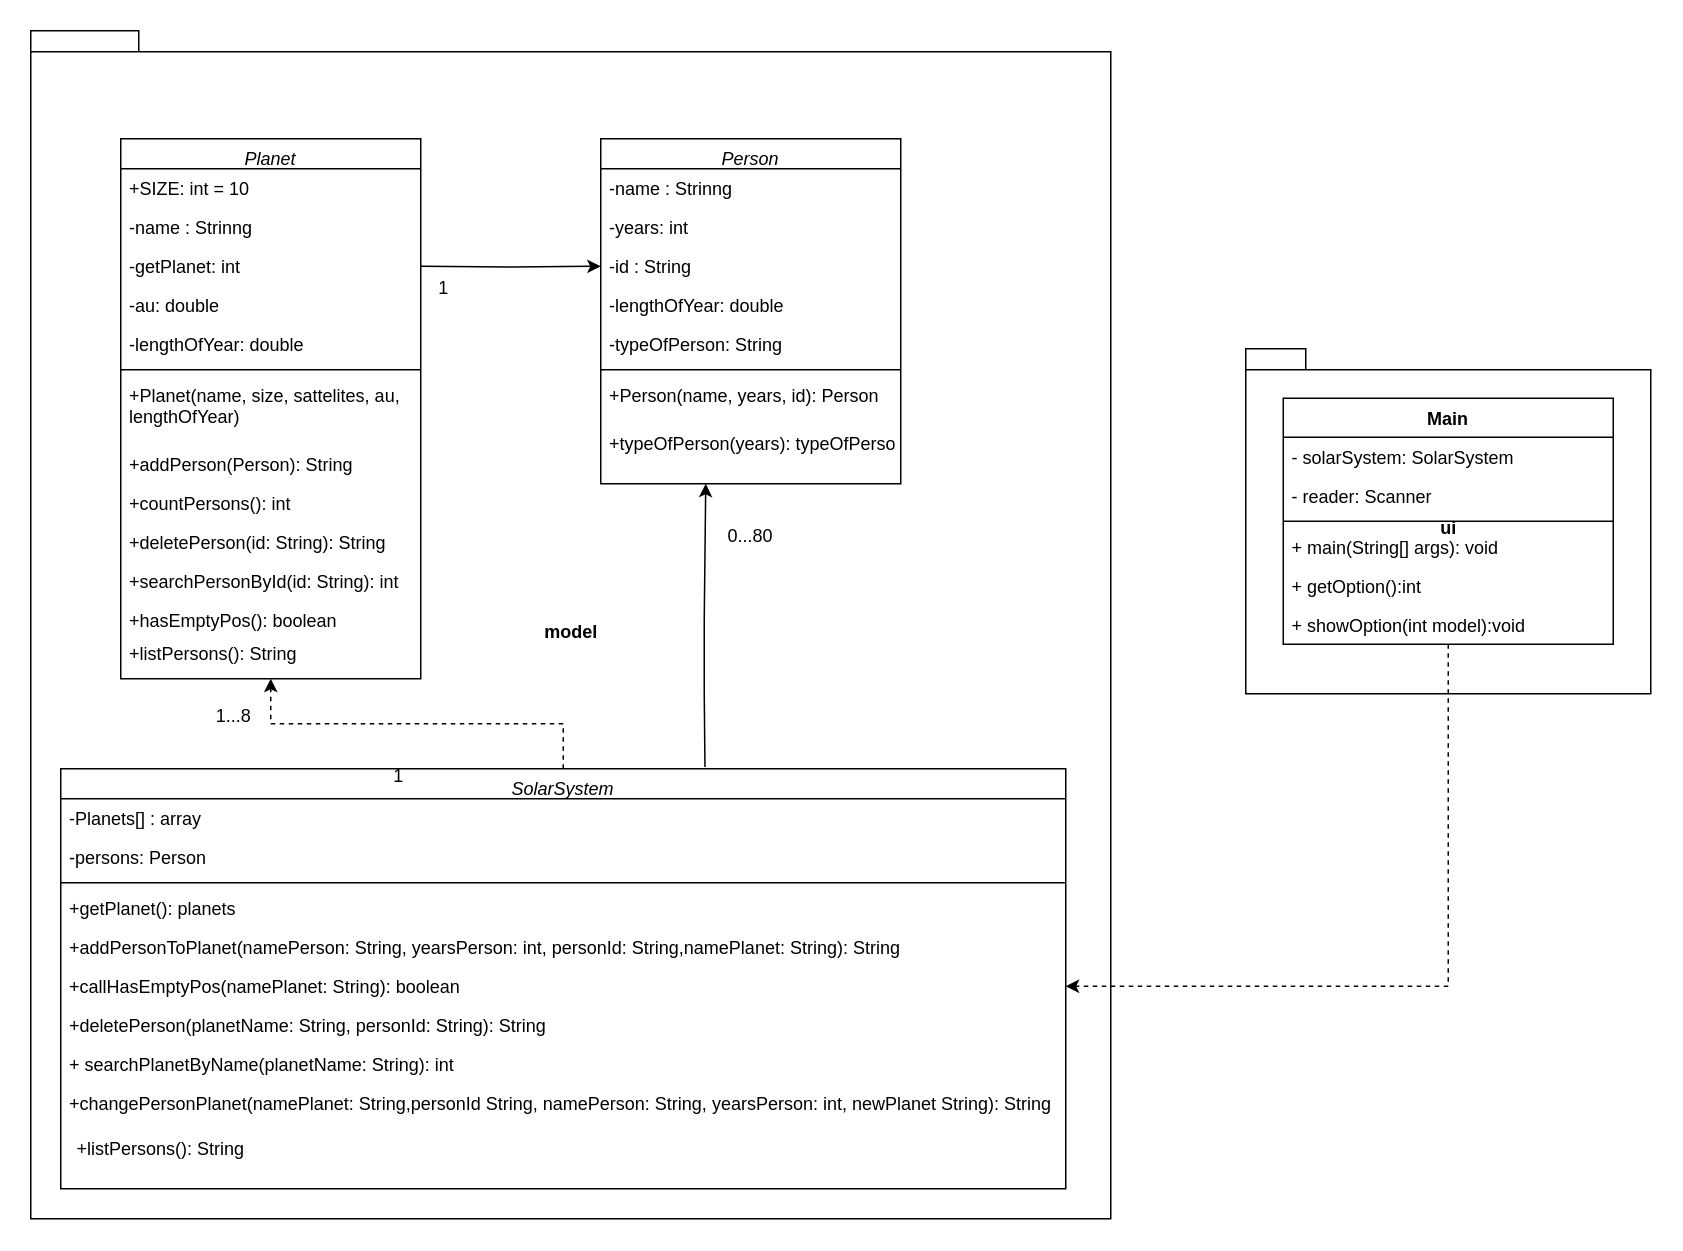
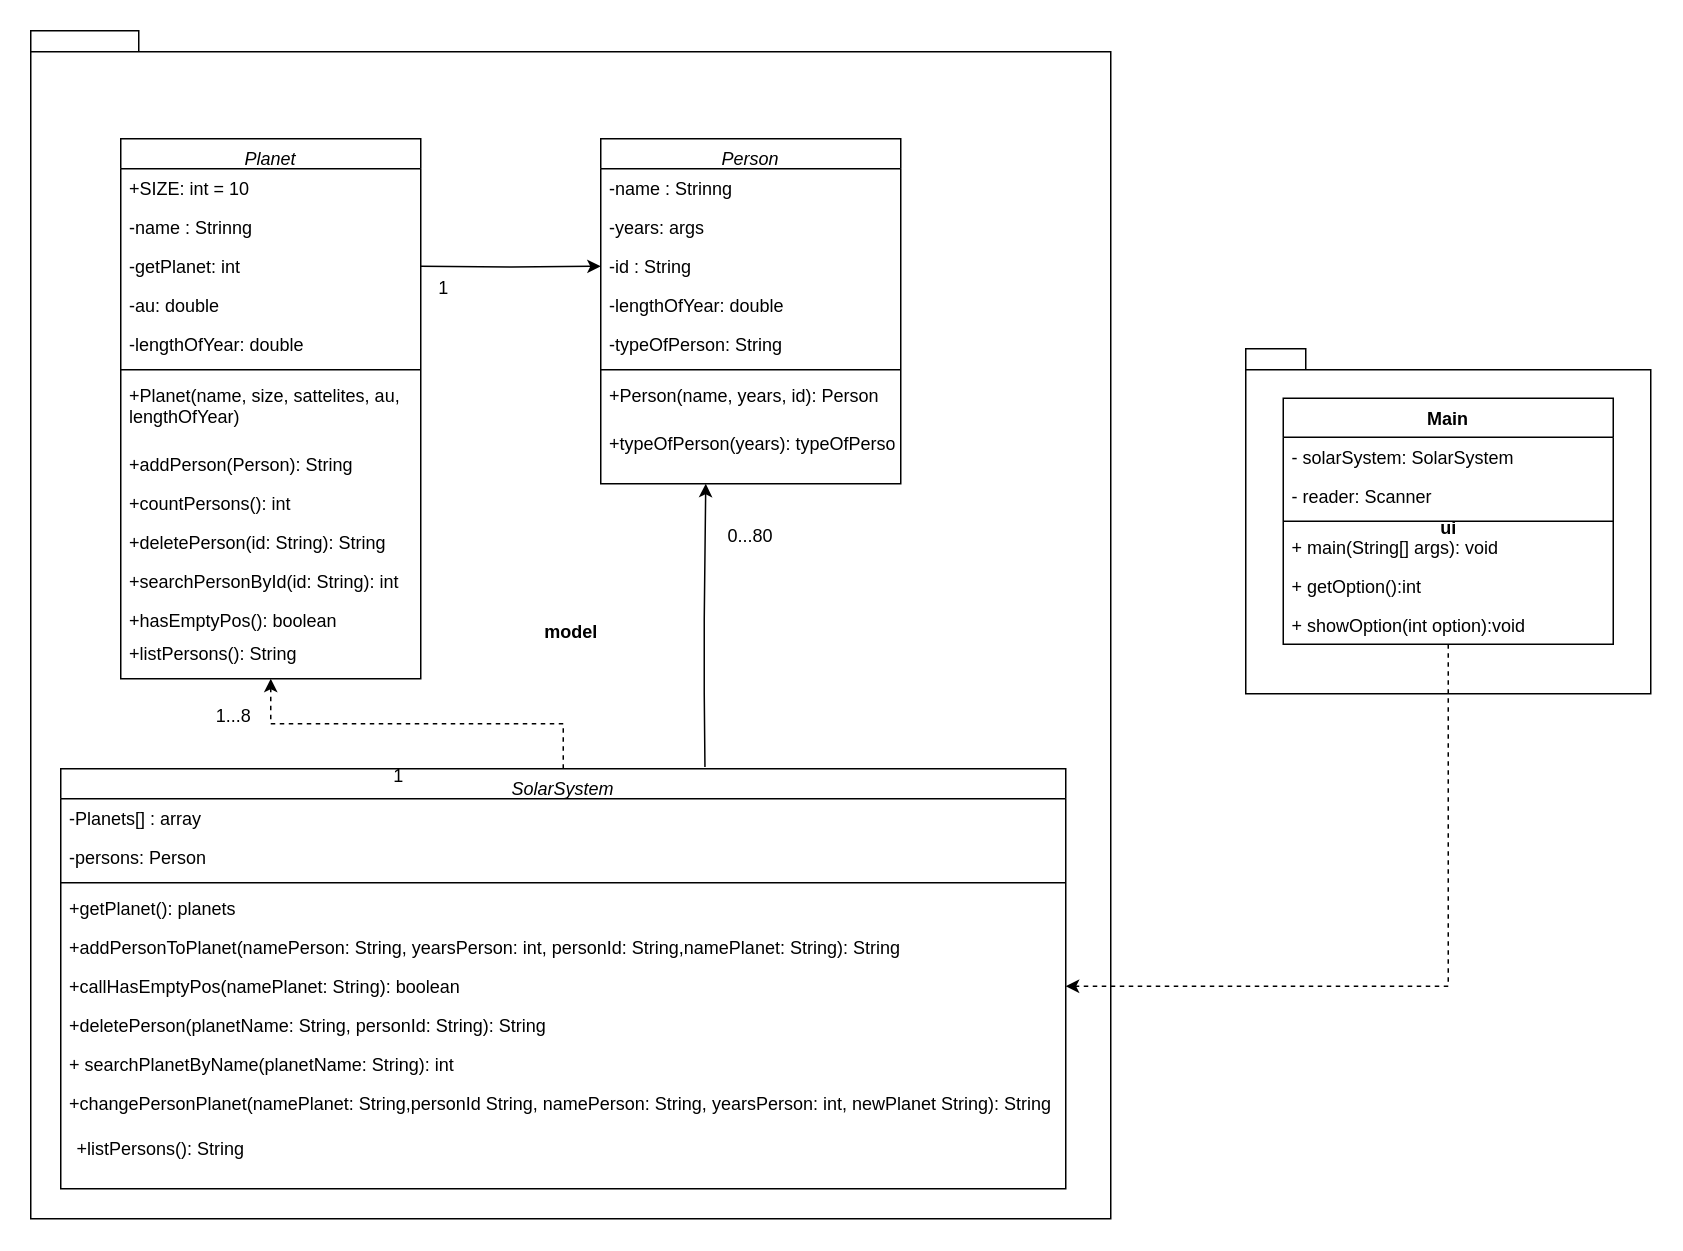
node "-years: int": label "-years: int" -> "-years: args"
node "+ showOption(int model):void": label "+ showOption(int model):void" -> "+ showOption(int option):void"
